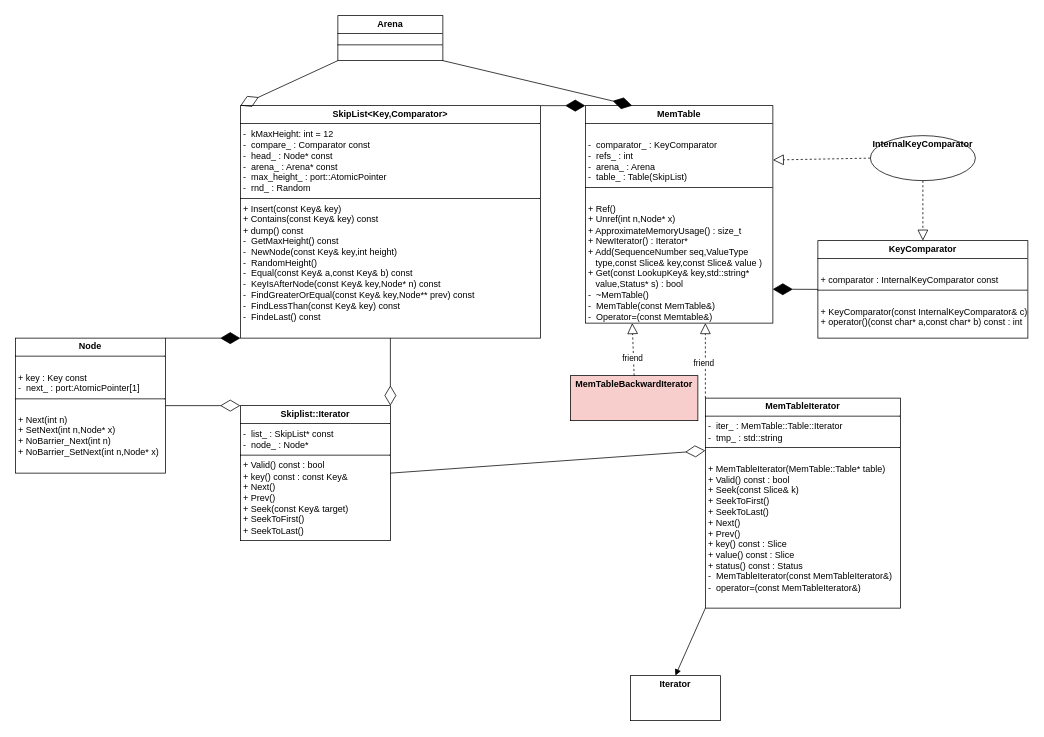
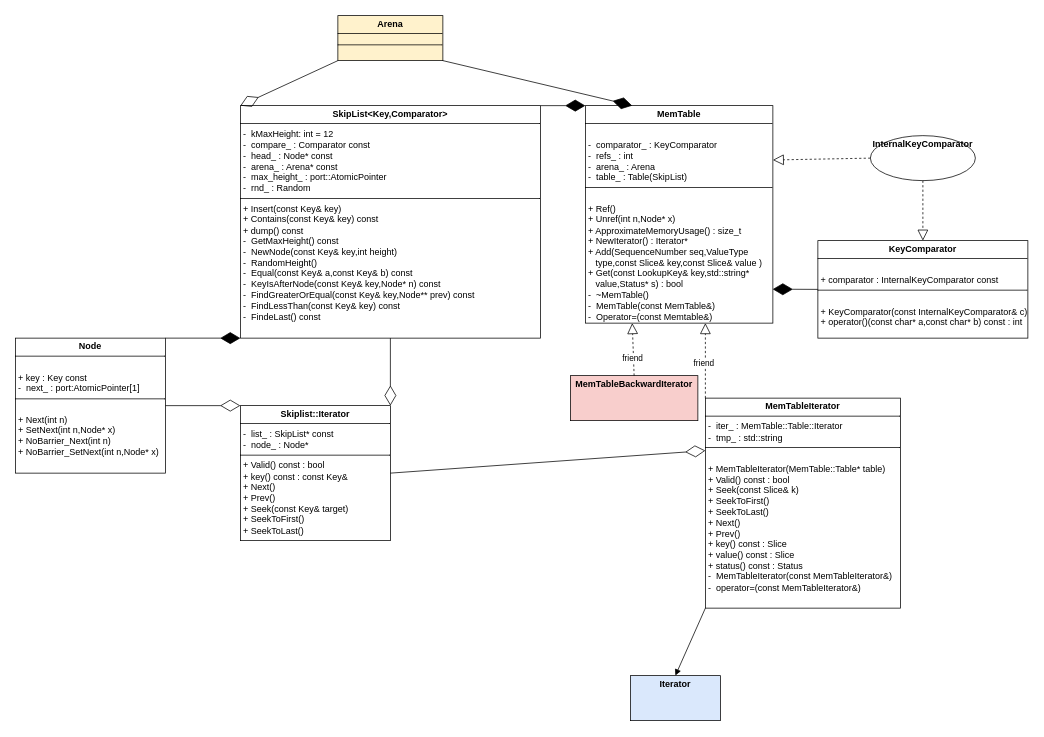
node "Arena": fillcolor #ffffff -> #fff2cc
node "Iterator": fillcolor #ffffff -> #dae8fc
